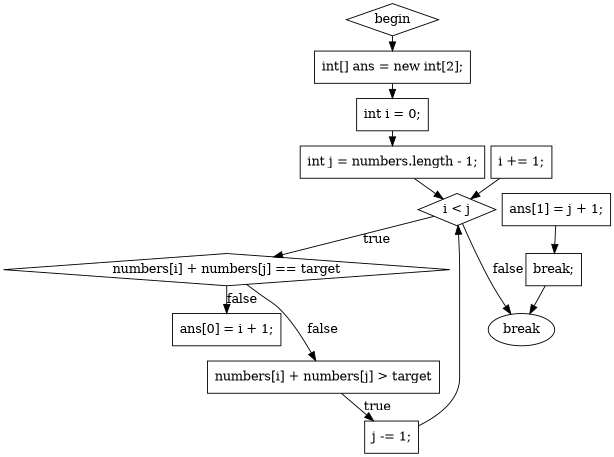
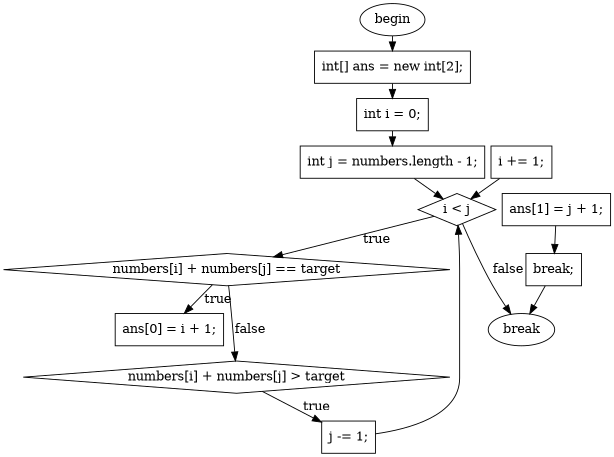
node "begin": shape diamond -> ellipse
edge "numbers[i] + numbers[j] == target" -> "ans[0] = i + 1;": label "false" -> "true"
node "numbers[i] + numbers[j] > target": shape box -> diamond
